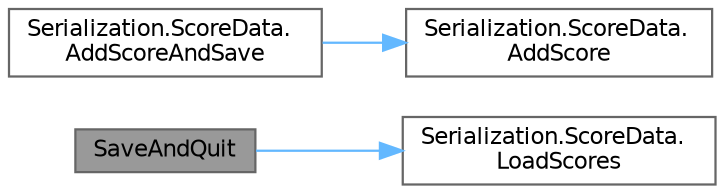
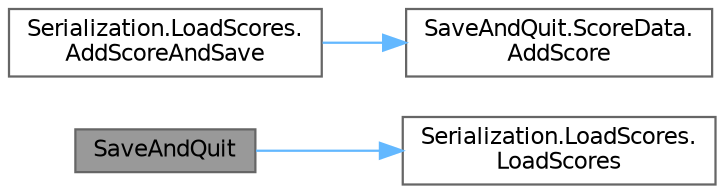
node "Serialization.ScoreData. AddScoreAndSave": label "Serialization.ScoreData. AddScoreAndSave" -> "Serialization.LoadScores. AddScoreAndSave"
node "Serialization.ScoreData. AddScore": label "Serialization.ScoreData. AddScore" -> "SaveAndQuit.ScoreData. AddScore"
node "Serialization.ScoreData. LoadScores": label "Serialization.ScoreData. LoadScores" -> "Serialization.LoadScores. LoadScores"
